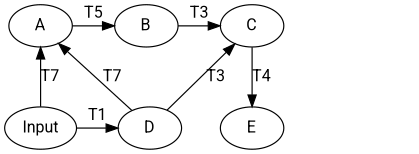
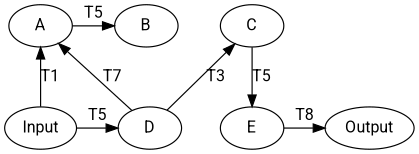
edge "B" -> "C": removed, label "T3"
edge "Input" -> "A": label "T7" -> "T1"
edge "C" -> "E": label "T4" -> "T5"
edge "Input" -> "D": label "T1" -> "T5"
node "Output": added
